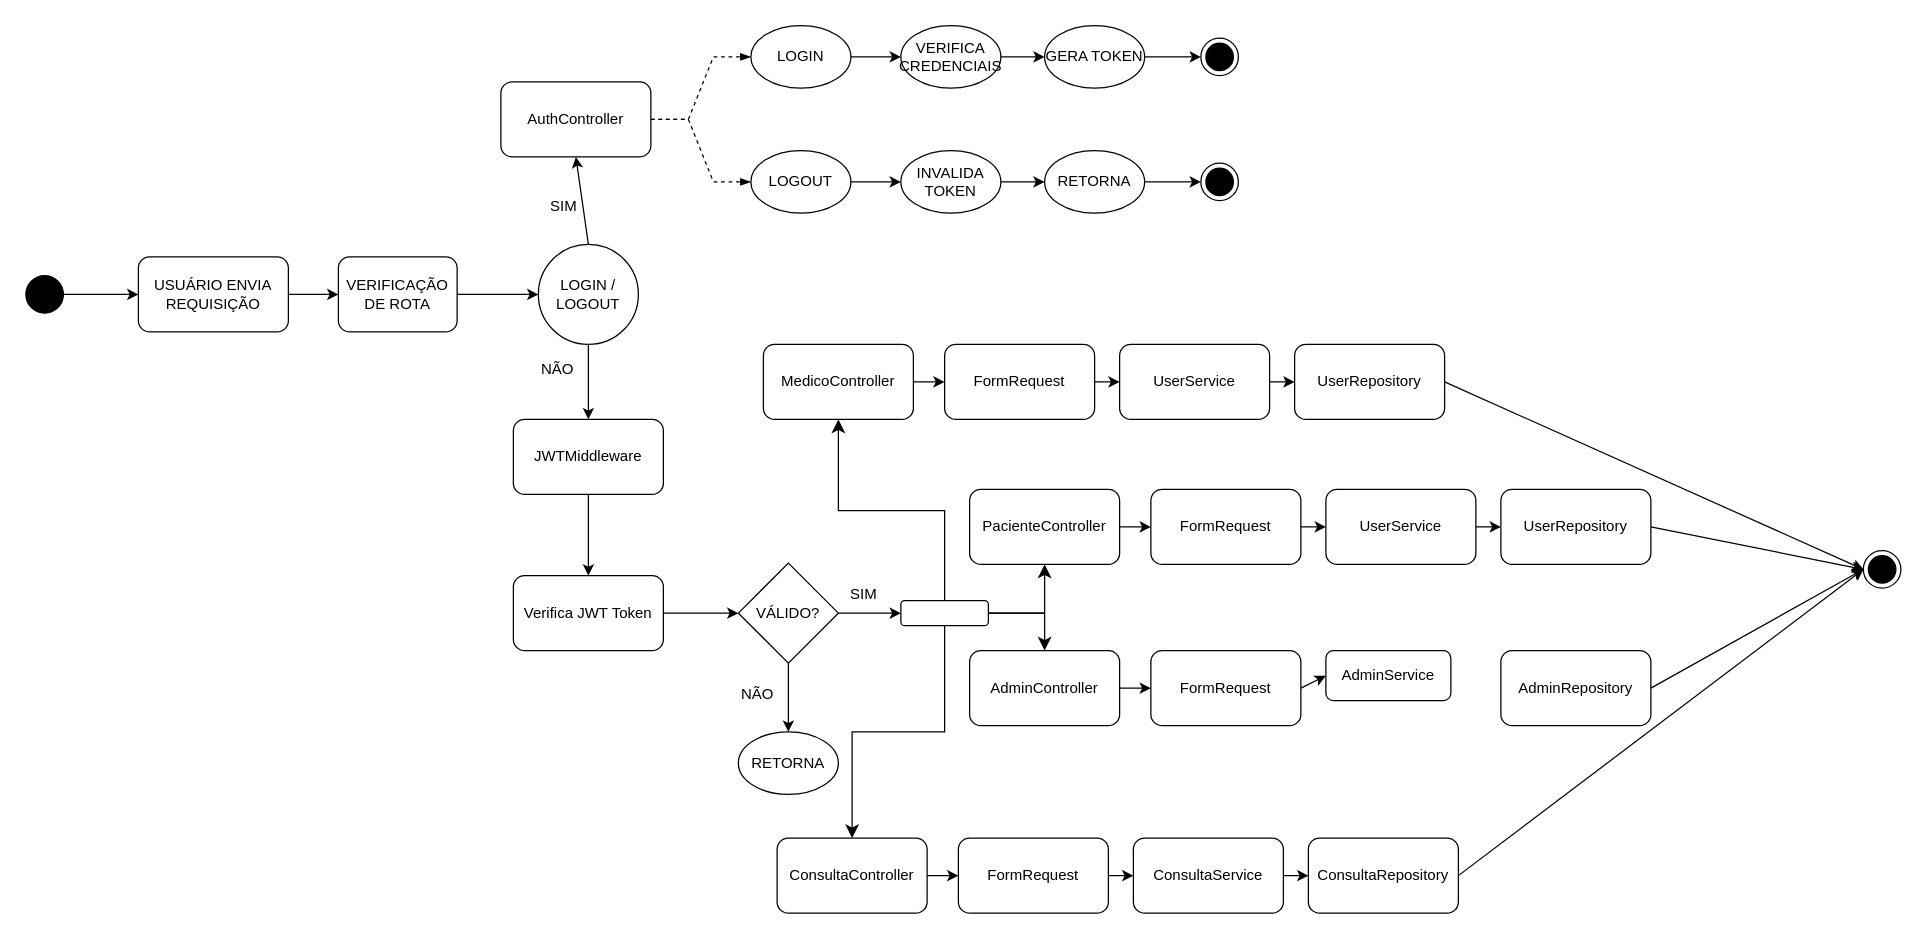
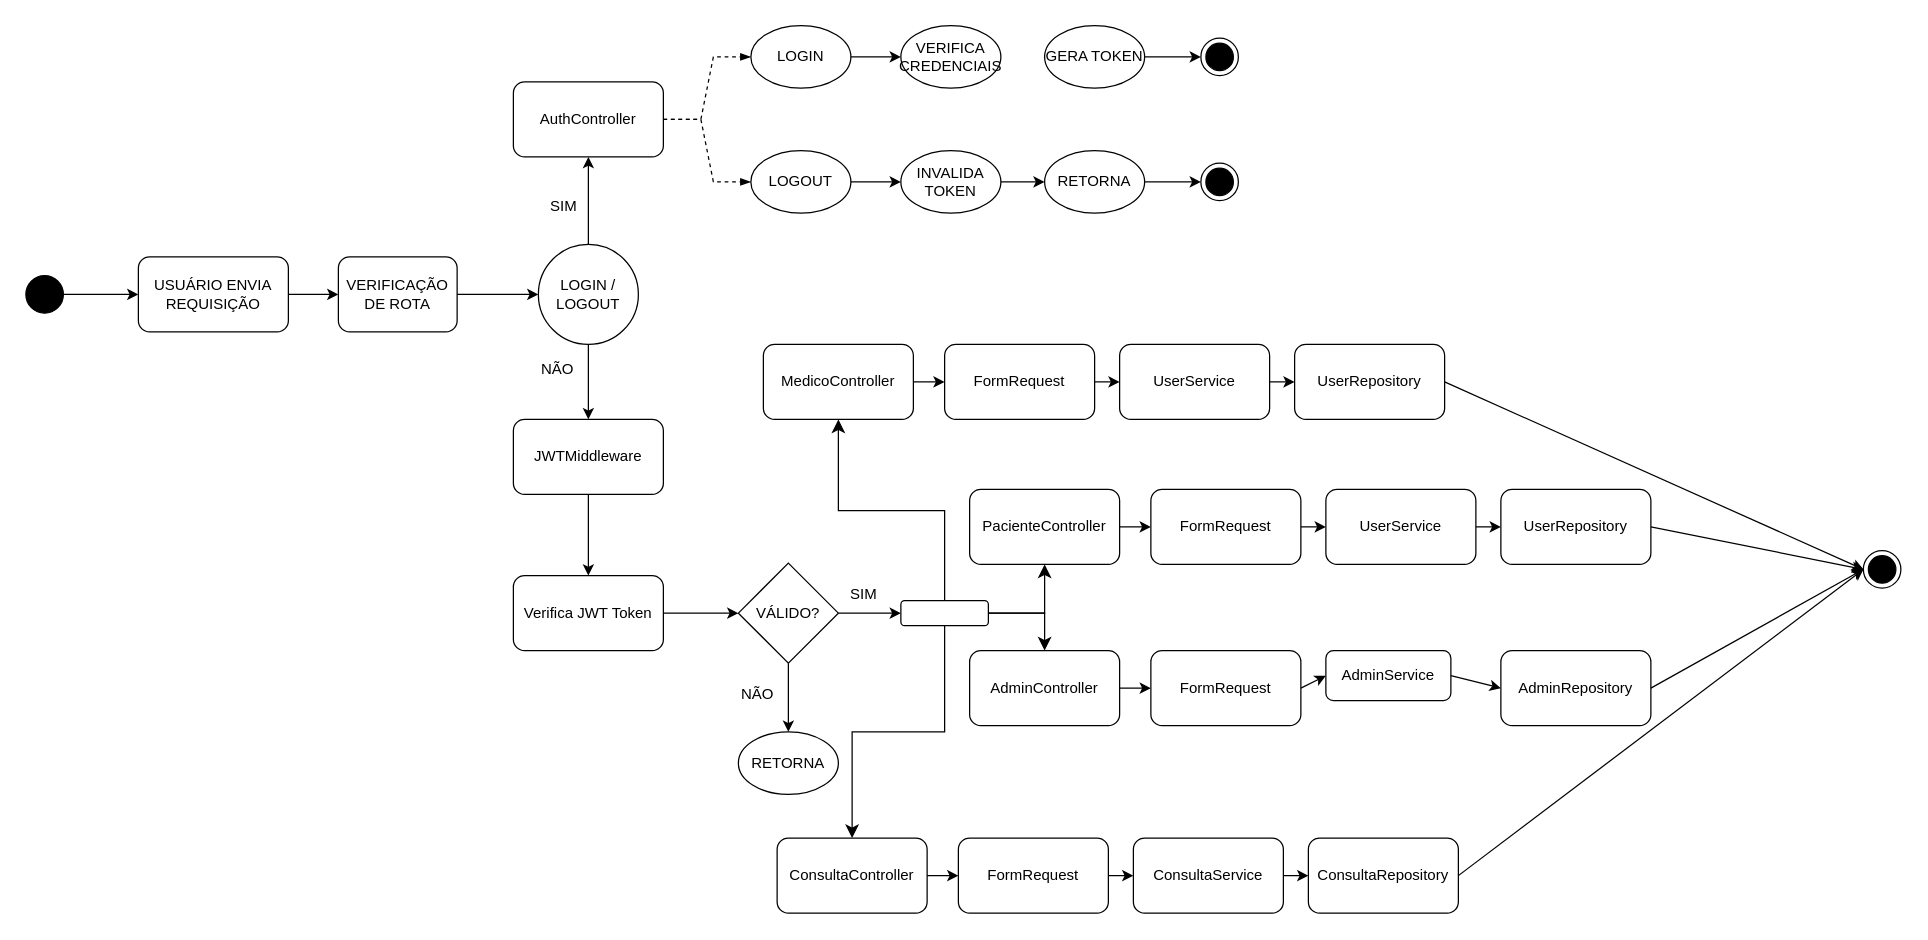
edge "VERIFICA CREDENCIAIS" -> "GERA TOKEN": removed
node "AuthController": moved (576, 119) -> (588, 119)
edge "AdminService" -> "AdminRepository": added
